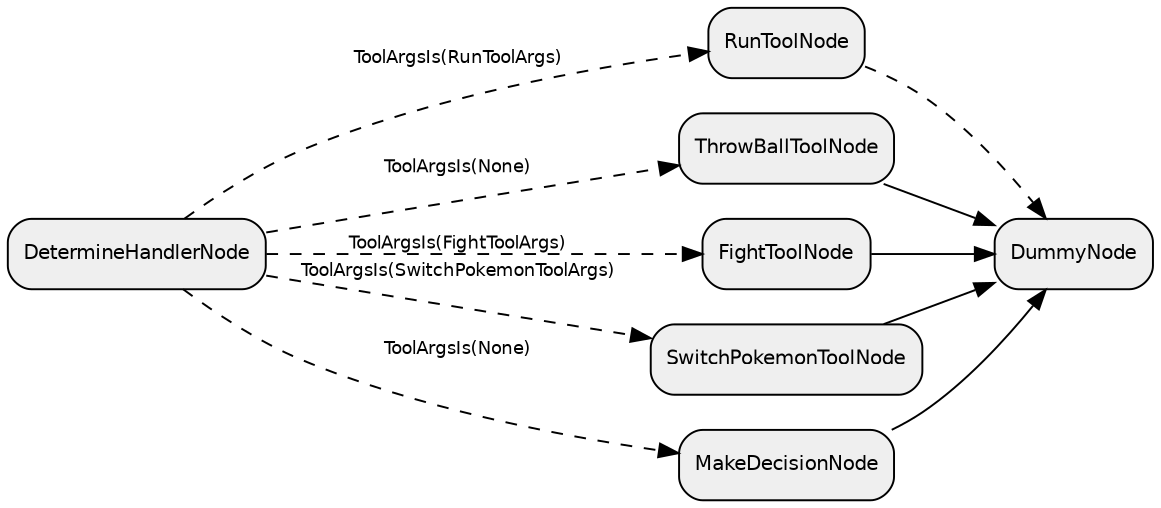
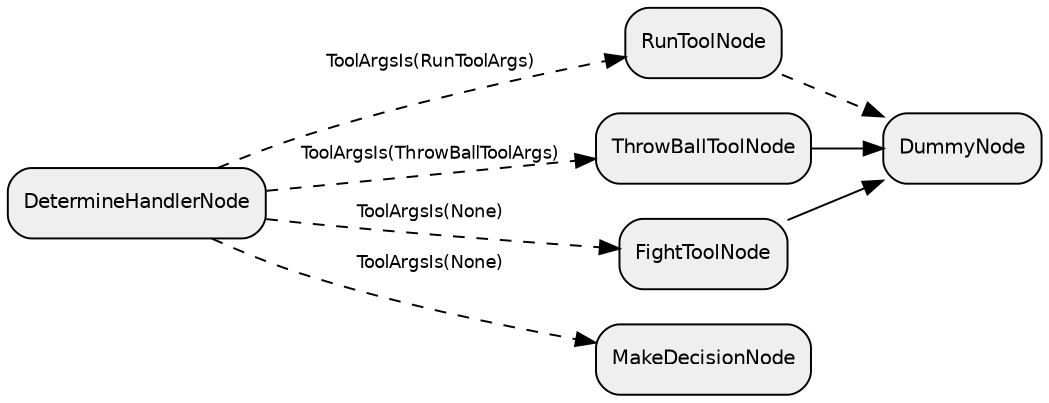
edge "DetermineHandlerNode" -> "ThrowBallToolNode": label "ToolArgsIs(None)" -> "ToolArgsIs(ThrowBallToolArgs)"
edge "DetermineHandlerNode" -> "FightToolNode": label "ToolArgsIs(FightToolArgs)" -> "ToolArgsIs(None)"
node "SwitchPokemonToolNode": removed
edge "MakeDecisionNode" -> "DummyNode": removed
